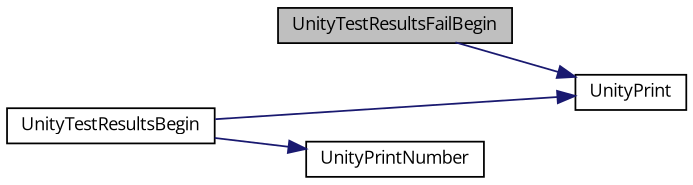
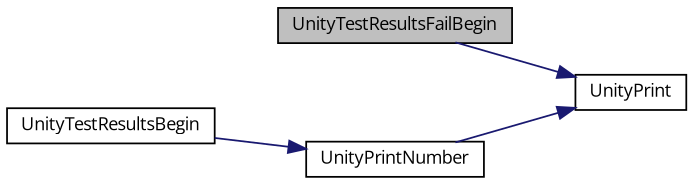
edge "UnityTestResultsBegin" -> "UnityPrint": now "UnityPrintNumber" -> "UnityPrint"
